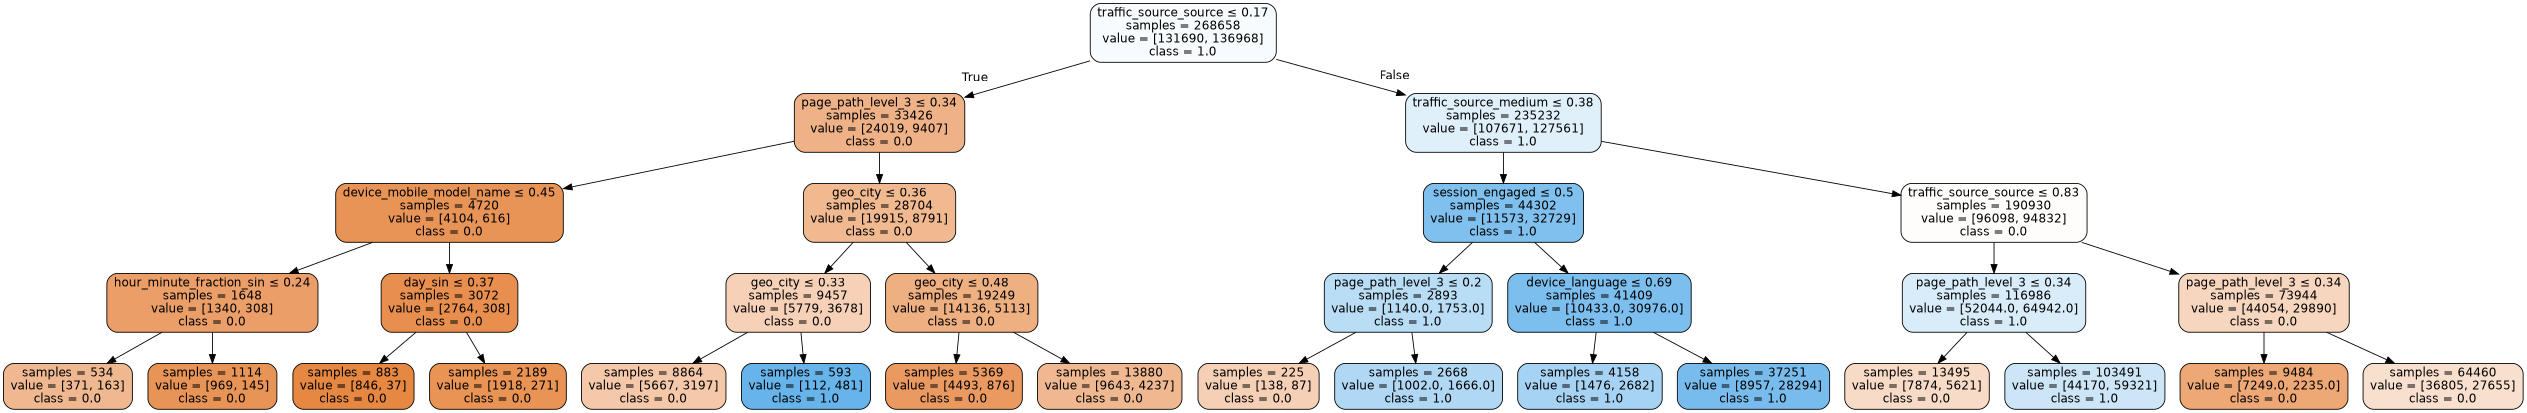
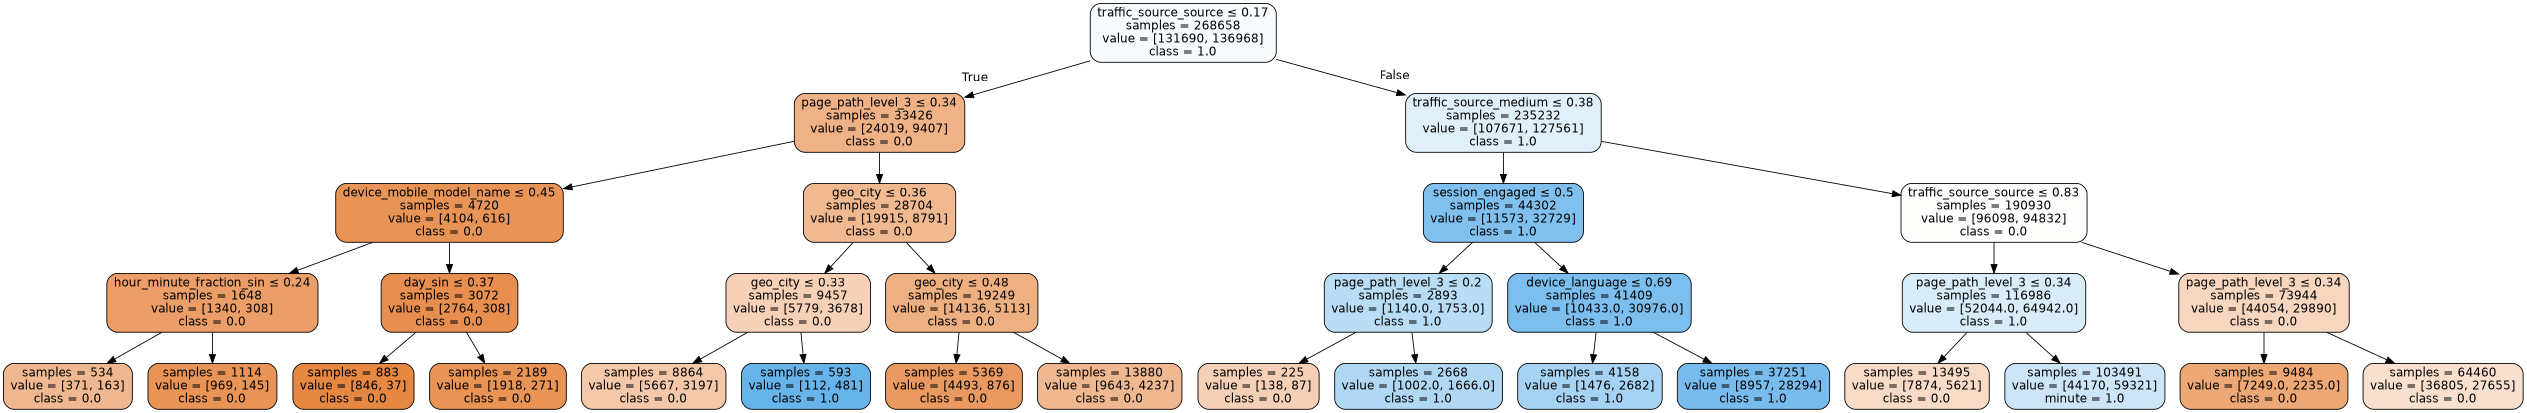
node "samples = 103491": text "class = 1.0" -> "minute = 1.0"
